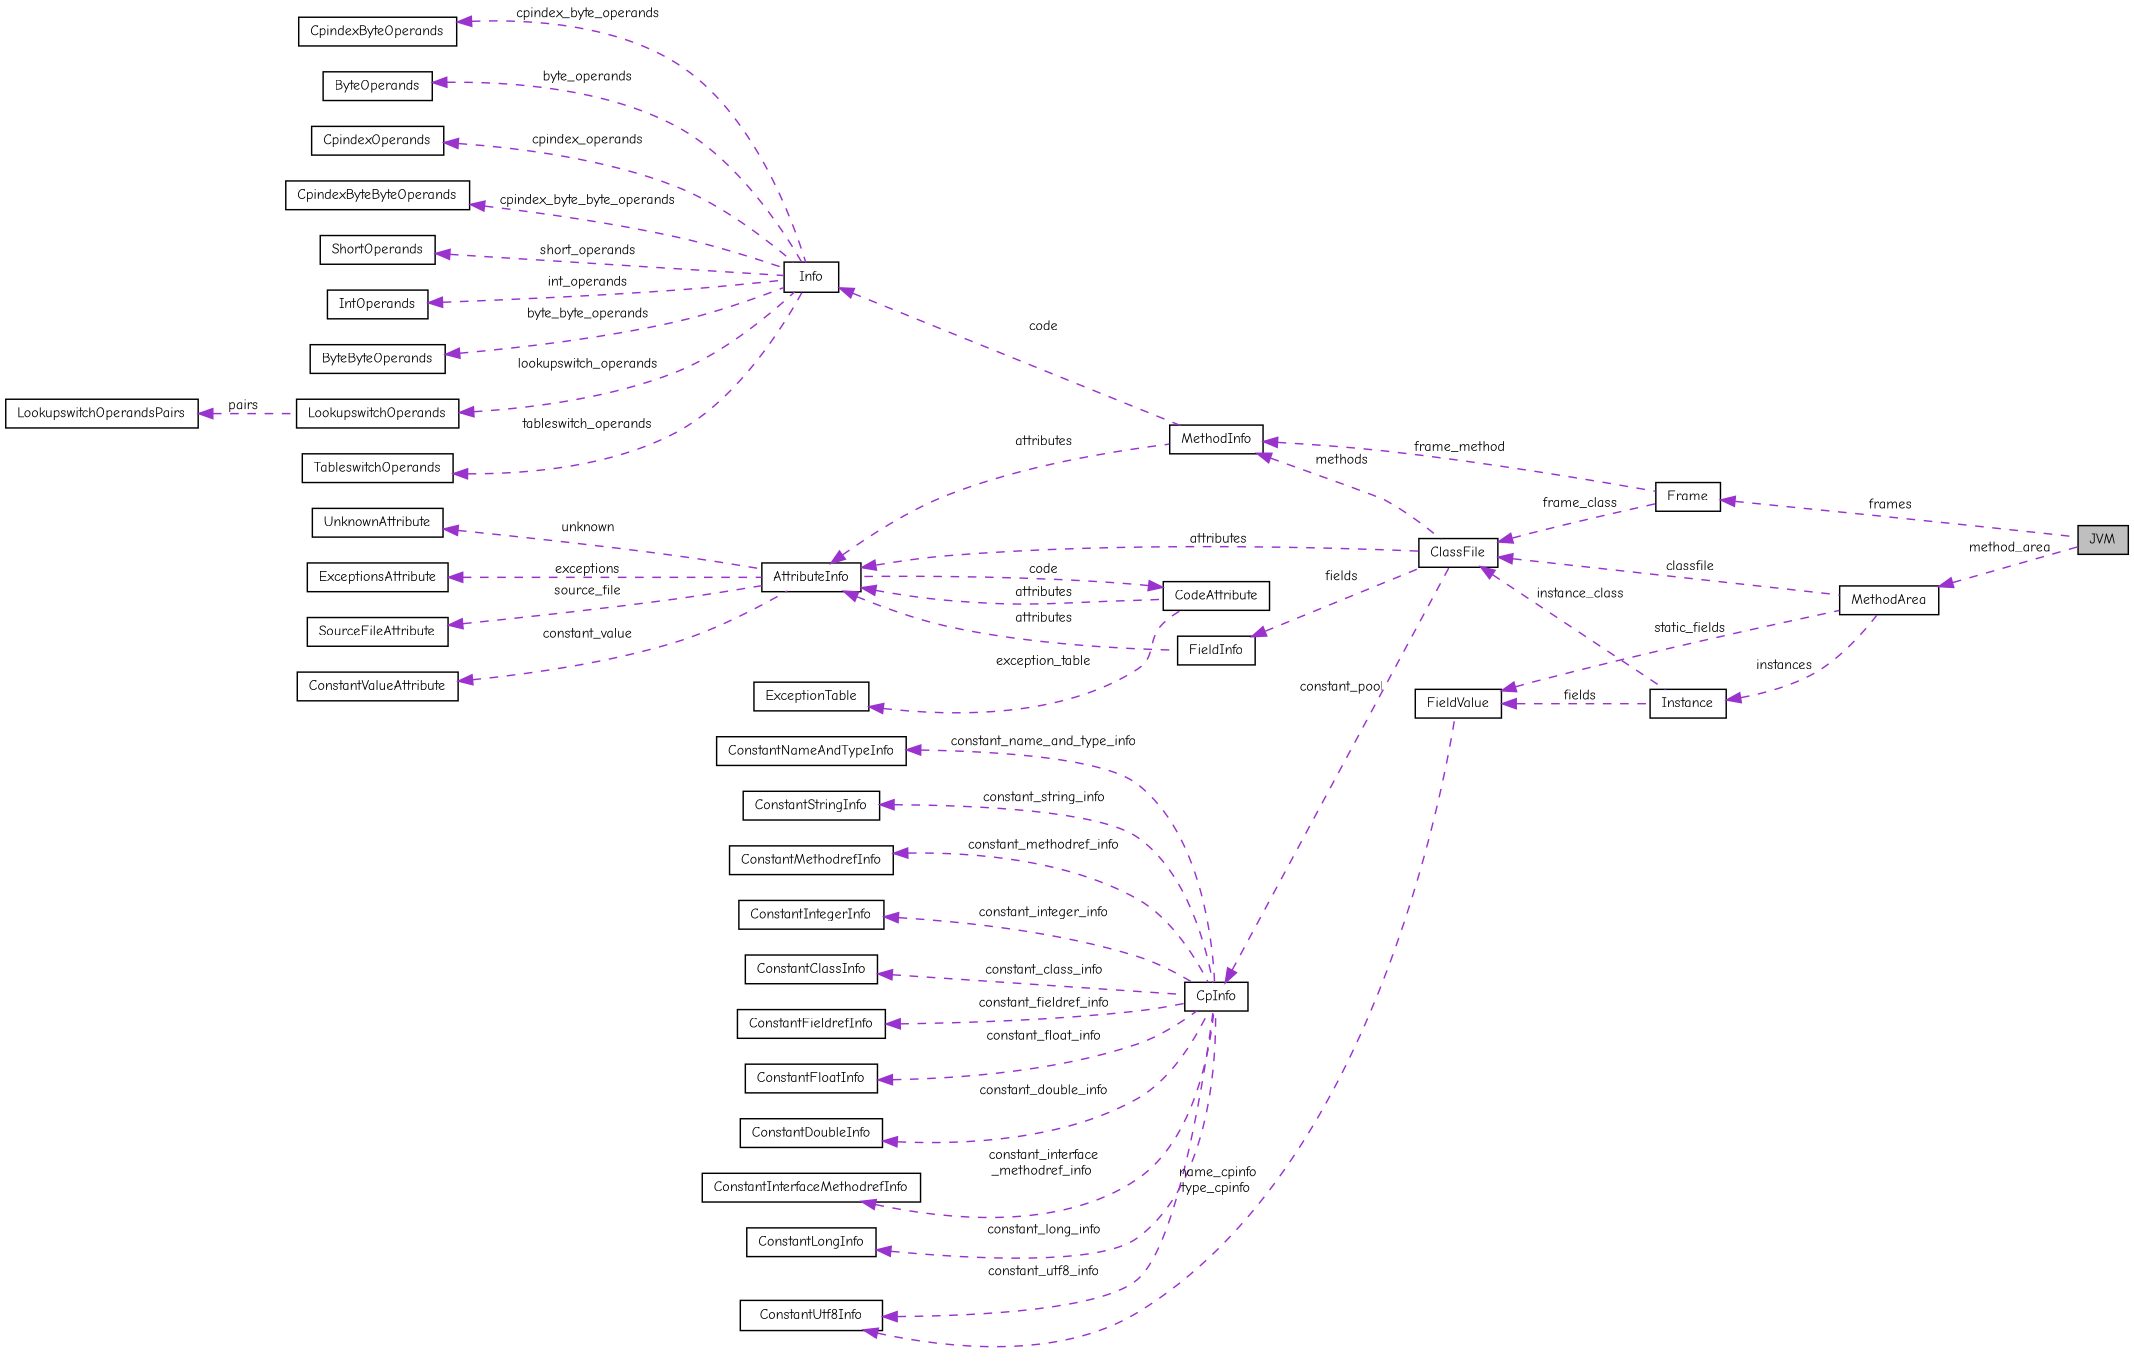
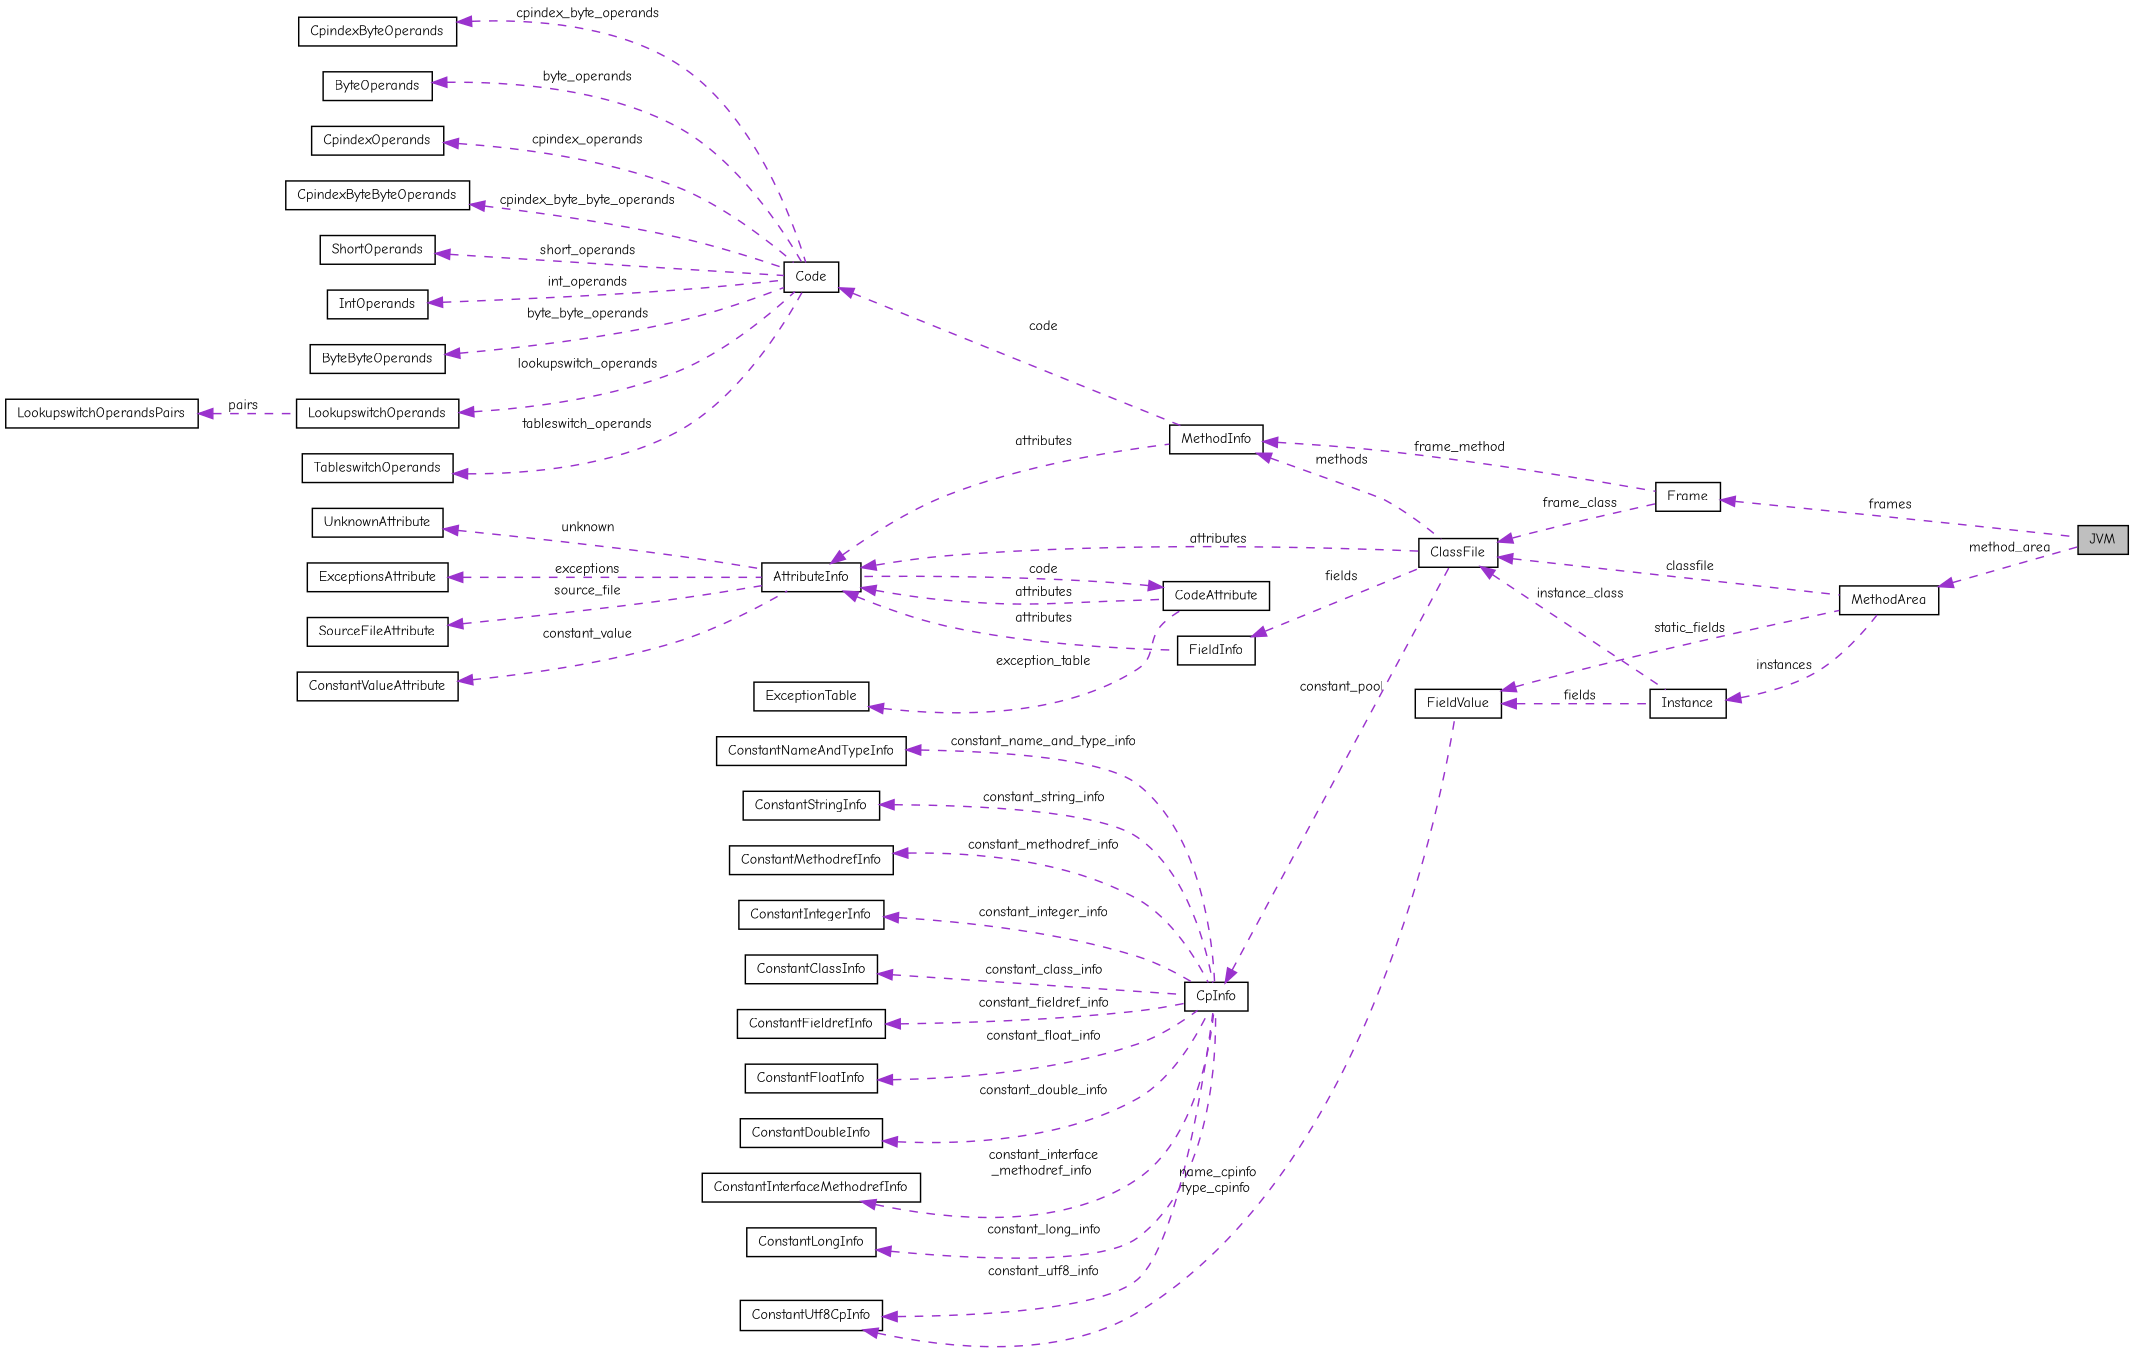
node "Info": label "Info" -> "Code"
node "ConstantUtf8Info": label "ConstantUtf8Info" -> "ConstantUtf8CpInfo"
